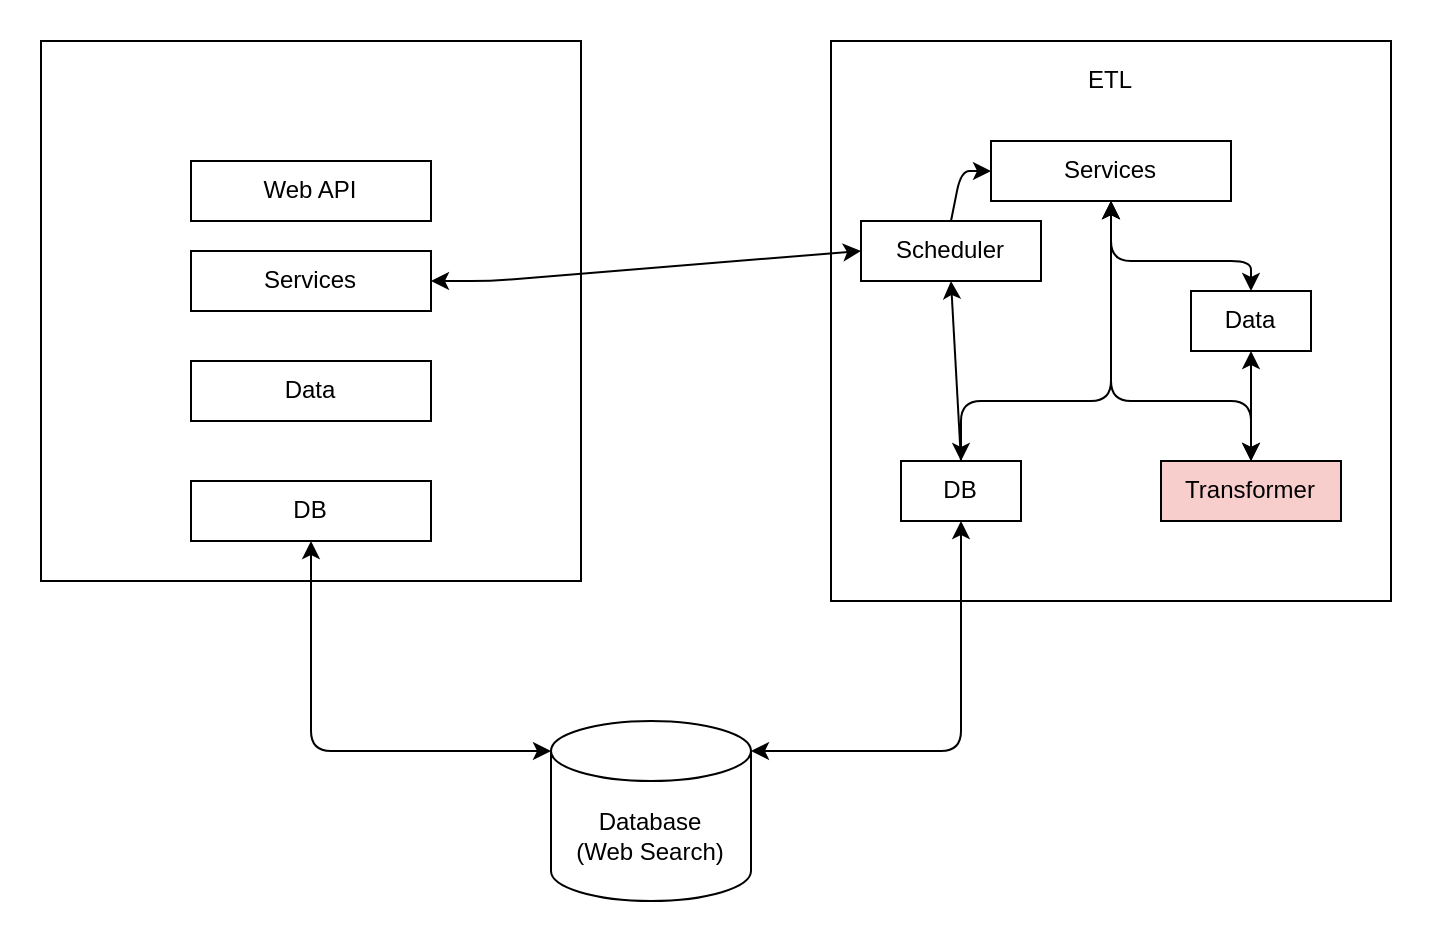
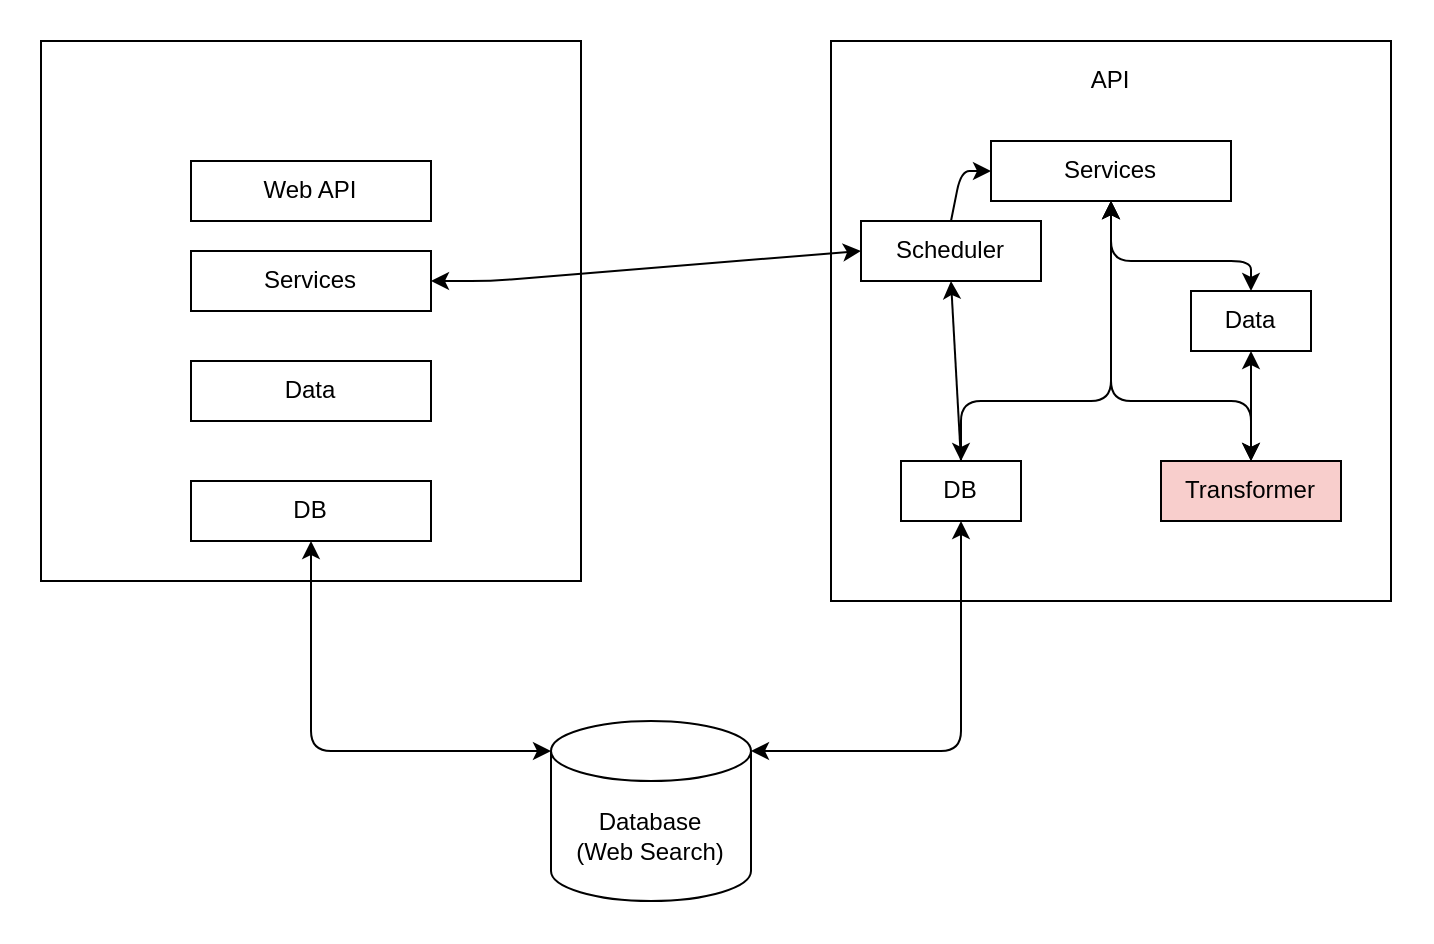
node "ETL": label "ETL" -> "API"
